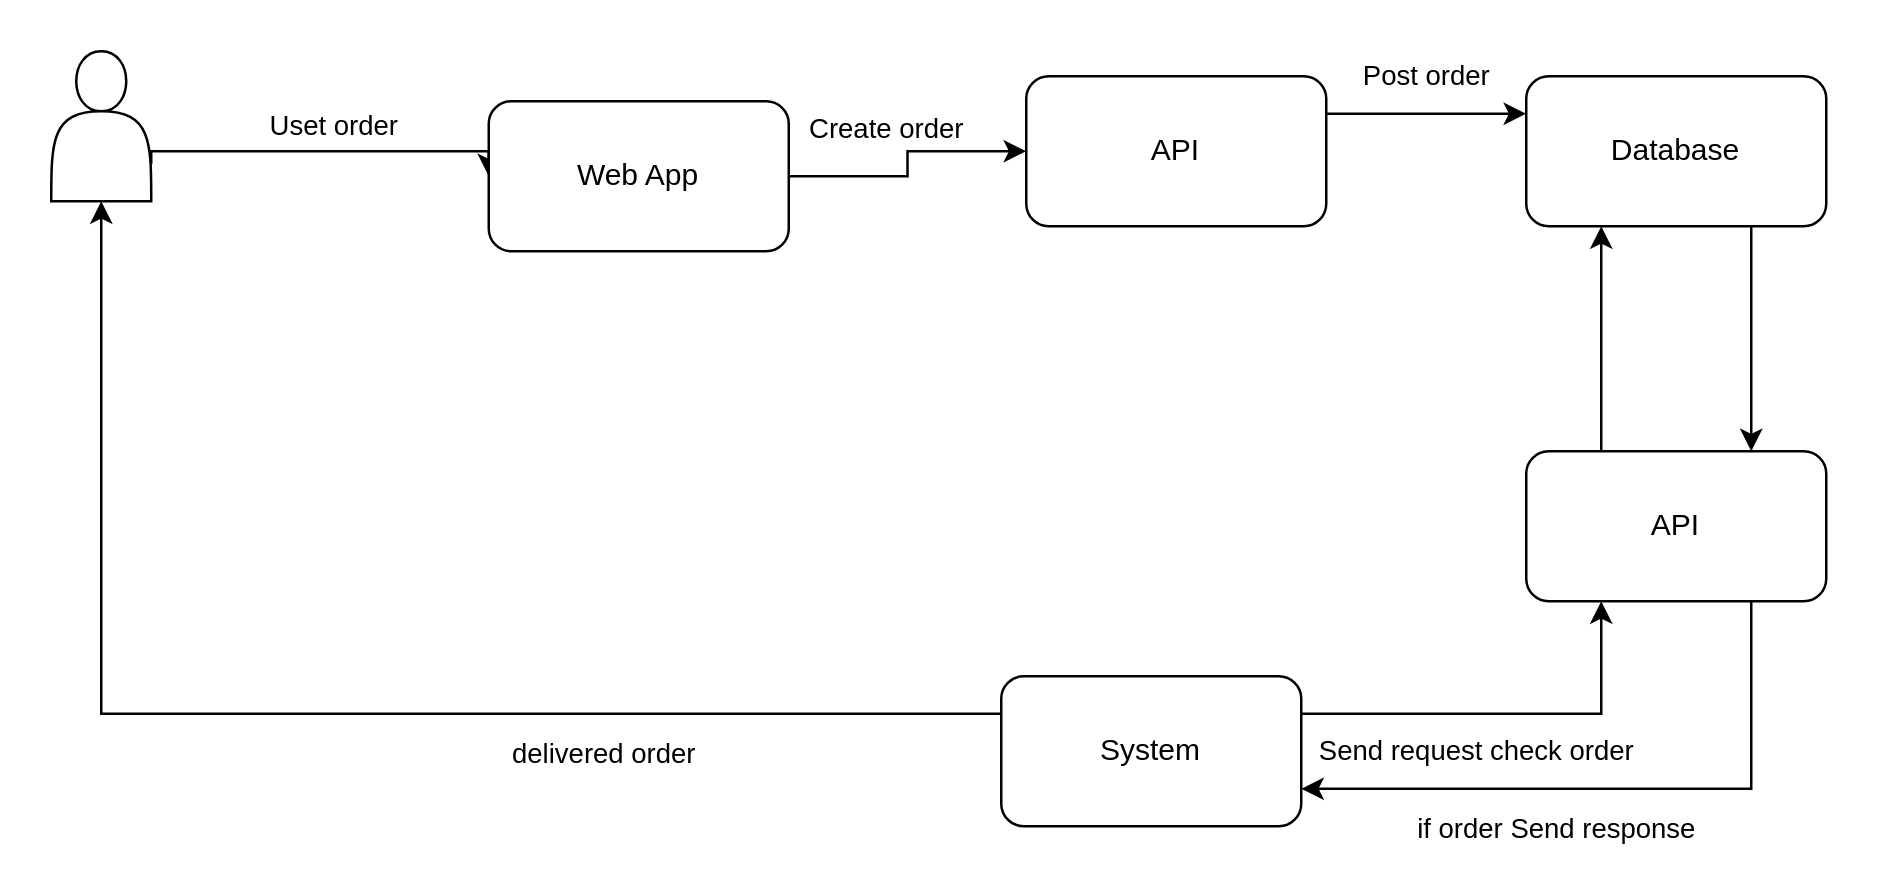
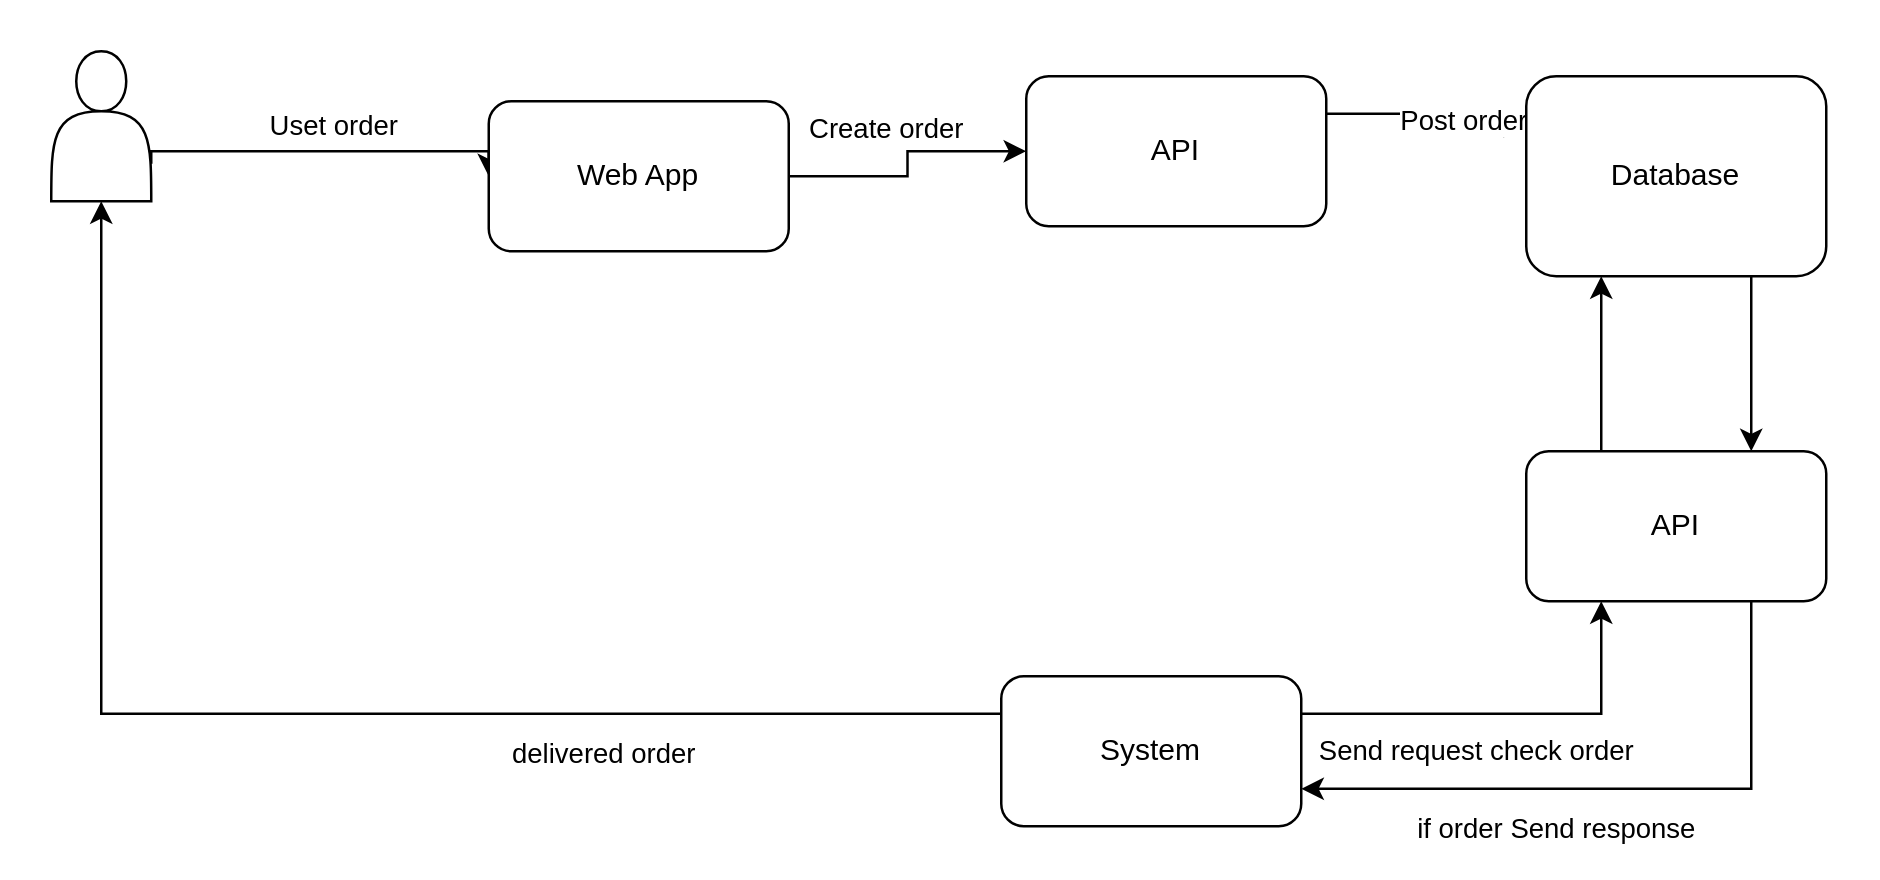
node "Database": size 300x150 -> 300x200
